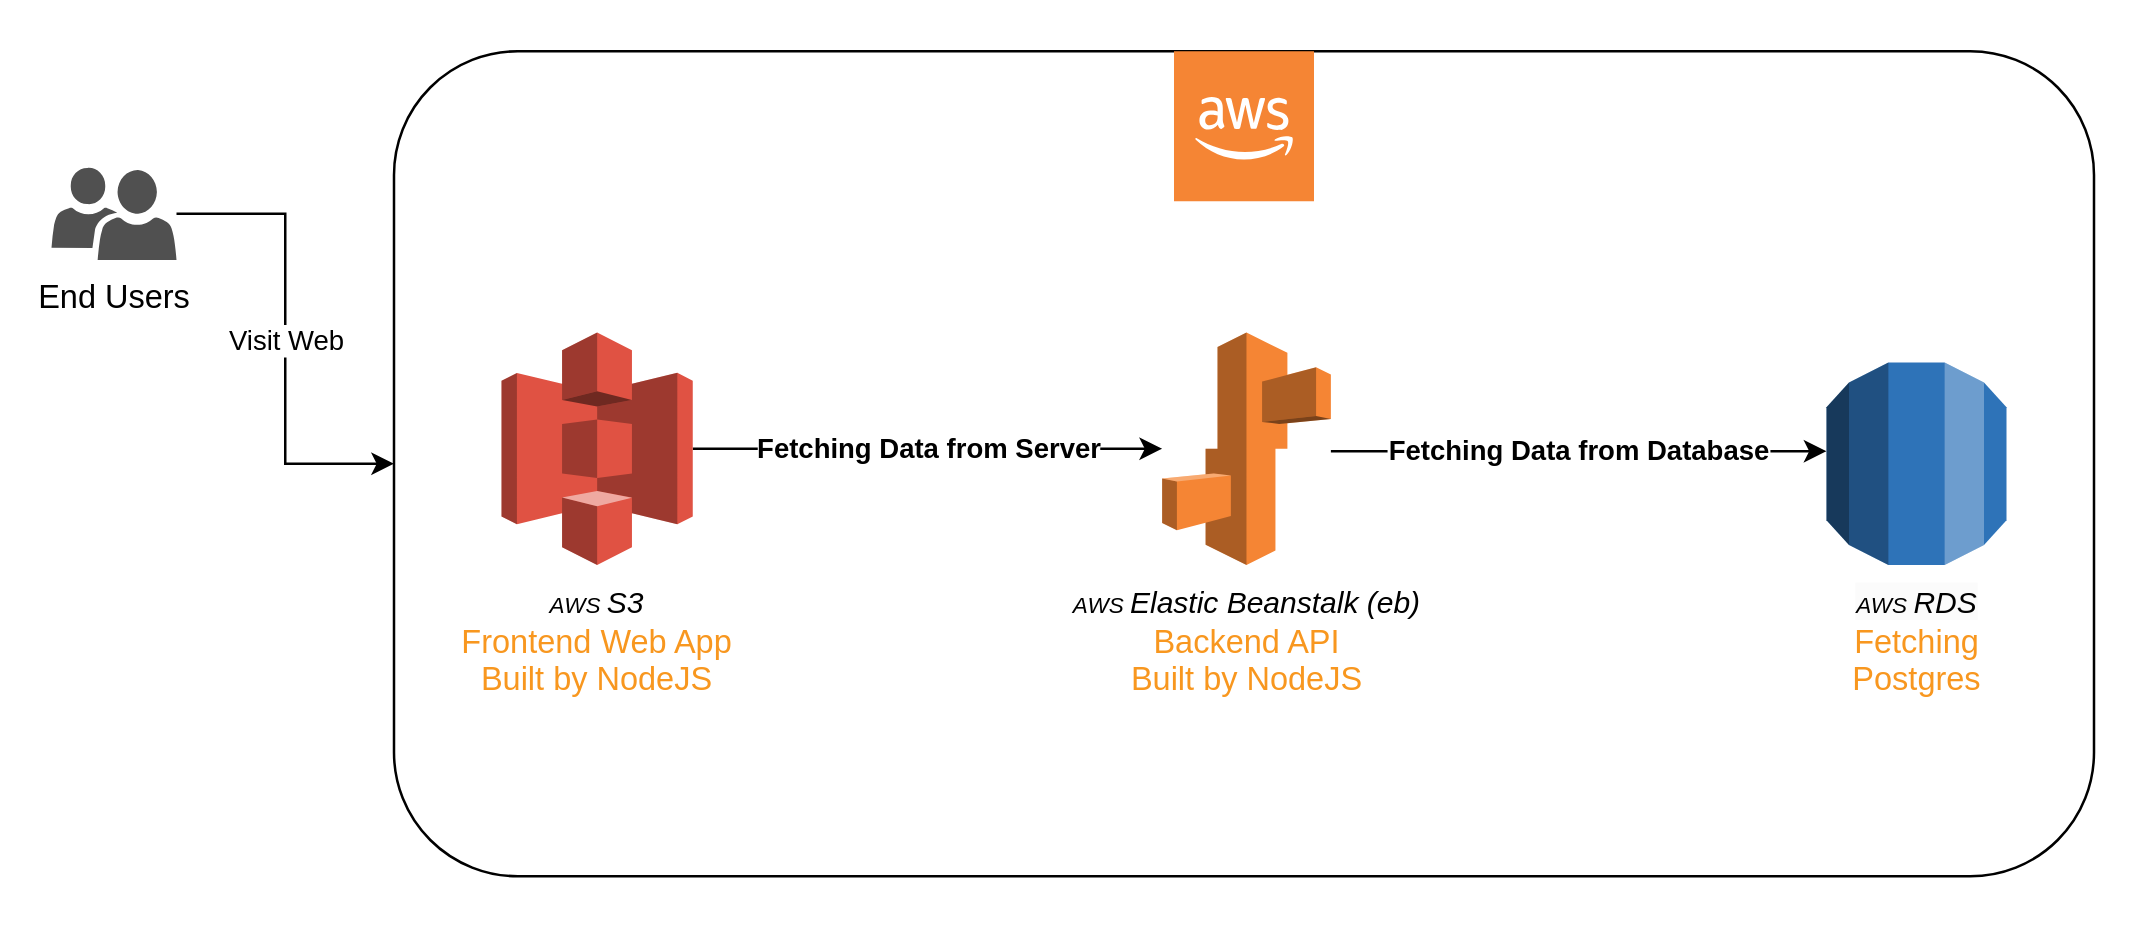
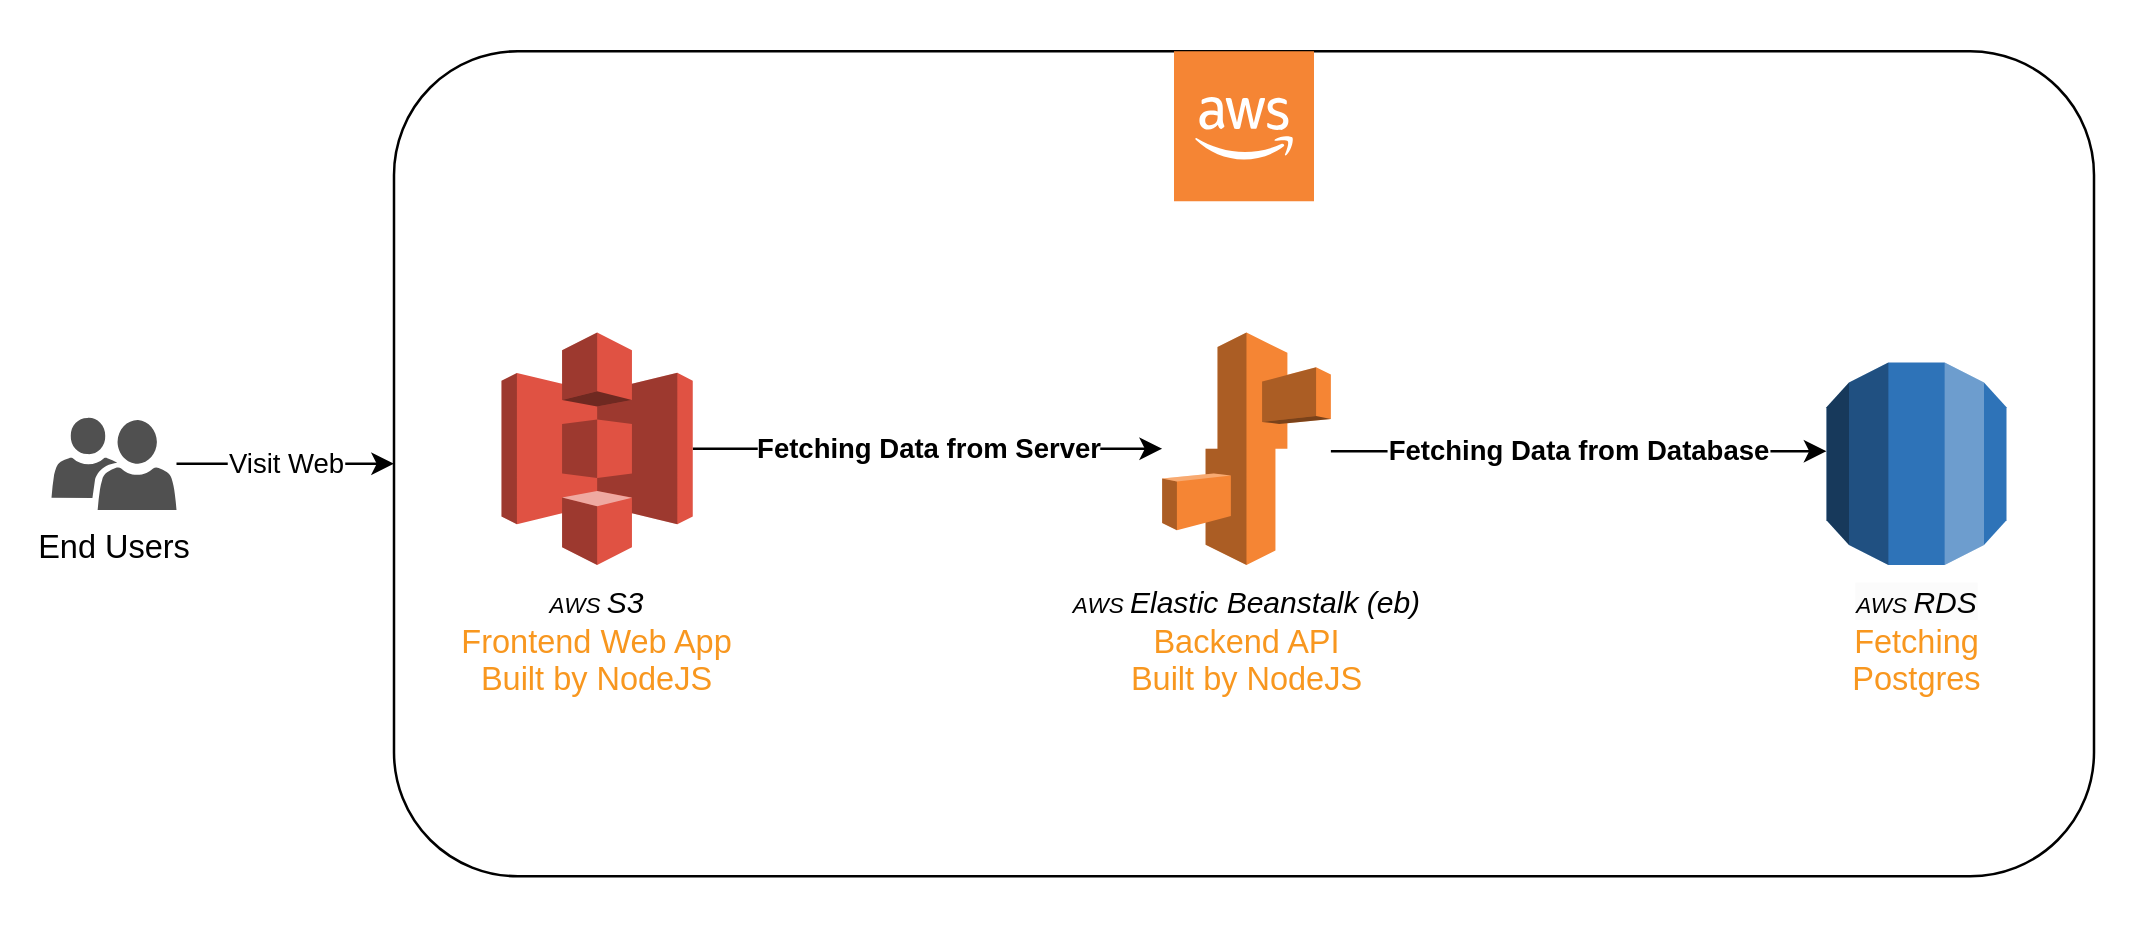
node "End Users": moved (114, 214) -> (114, 464)
